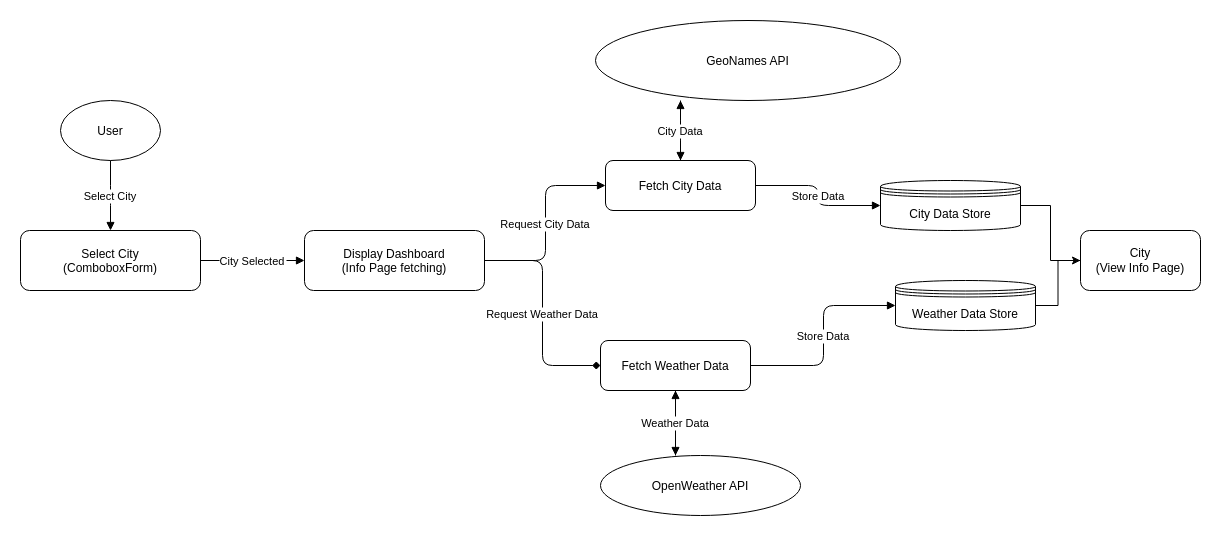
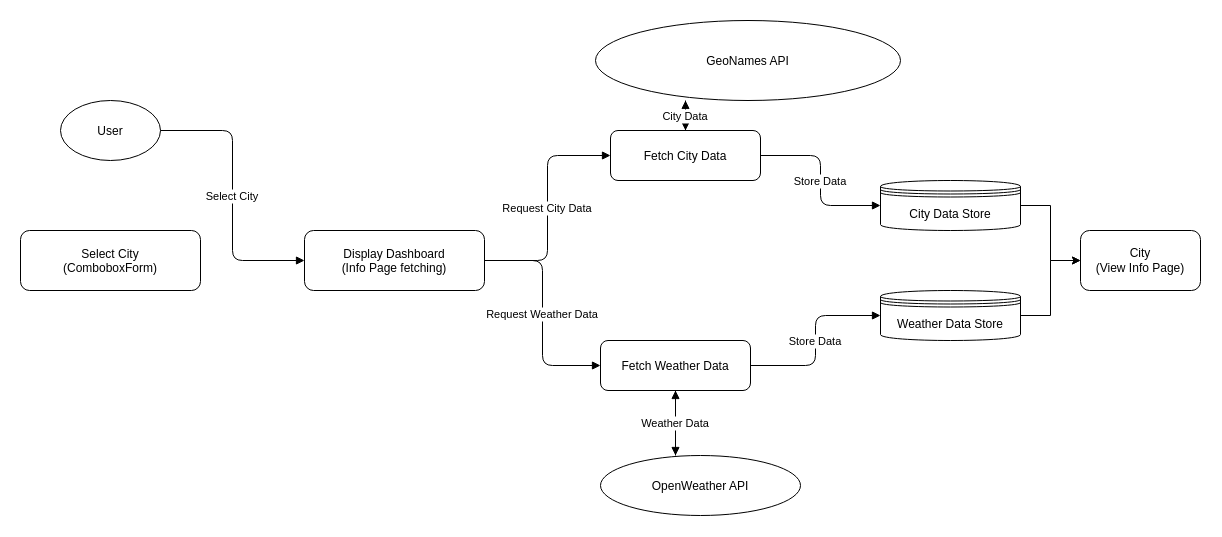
node "Fetch City Data": moved (681, 186) -> (686, 156)
edge "User" -> "Select City (ComboboxForm)": now "User" -> "Display Dashboard (Info Page fetching)"
edge "Select City (ComboboxForm)" -> "Display Dashboard (Info Page fetching)": removed, label "City Selected"
edge "City Data Store" -- "City (View Info Page)": arrowhead none -> classic
node "Weather Data Store": moved (966, 306) -> (951, 316)
edge "Display Dashboard (Info Page fetching)" -> "Fetch Weather Data": arrowhead diamond -> block
